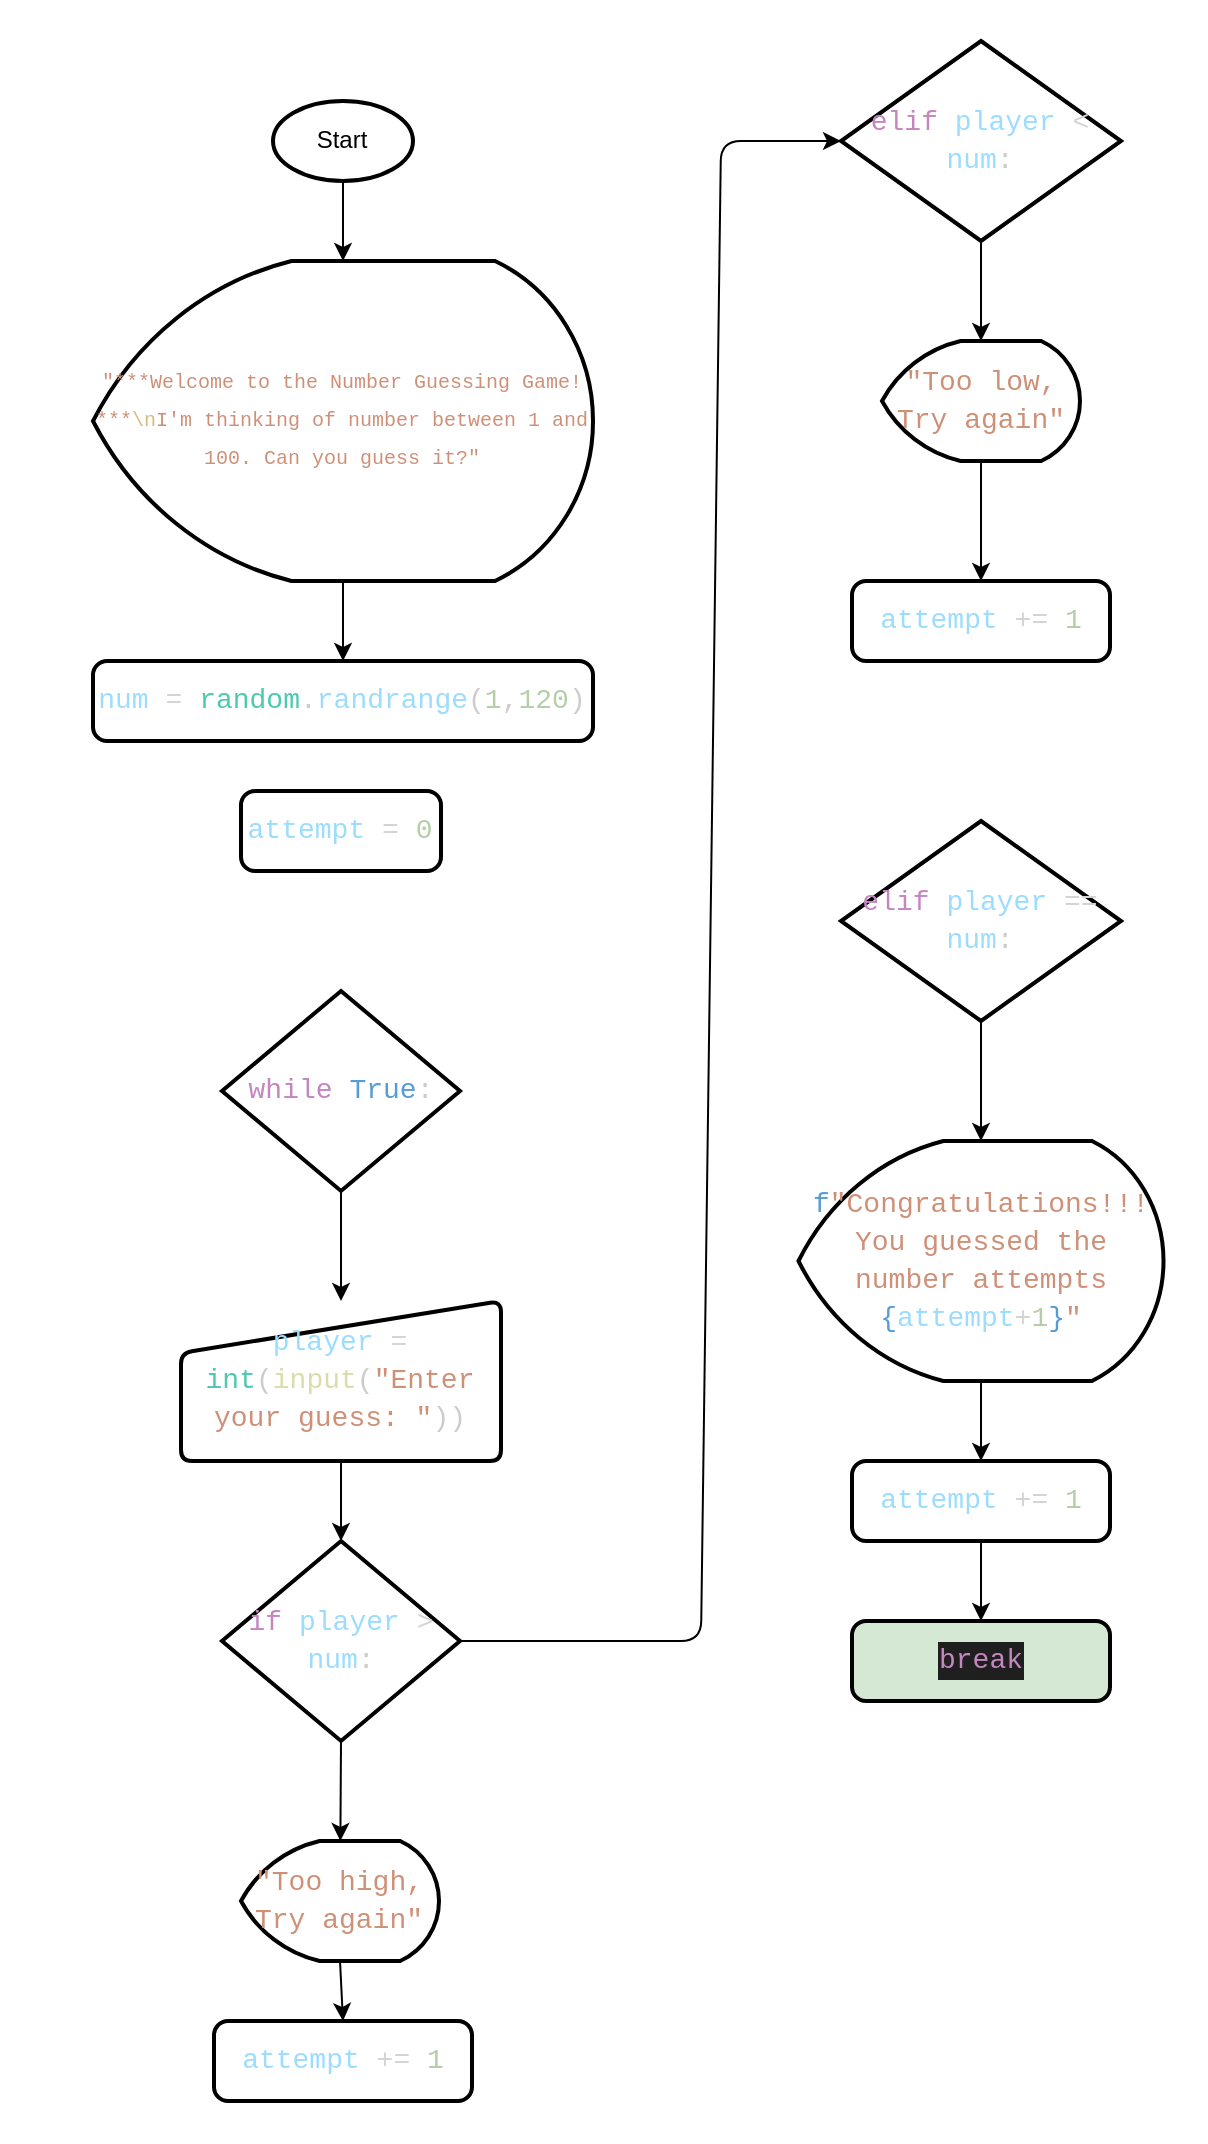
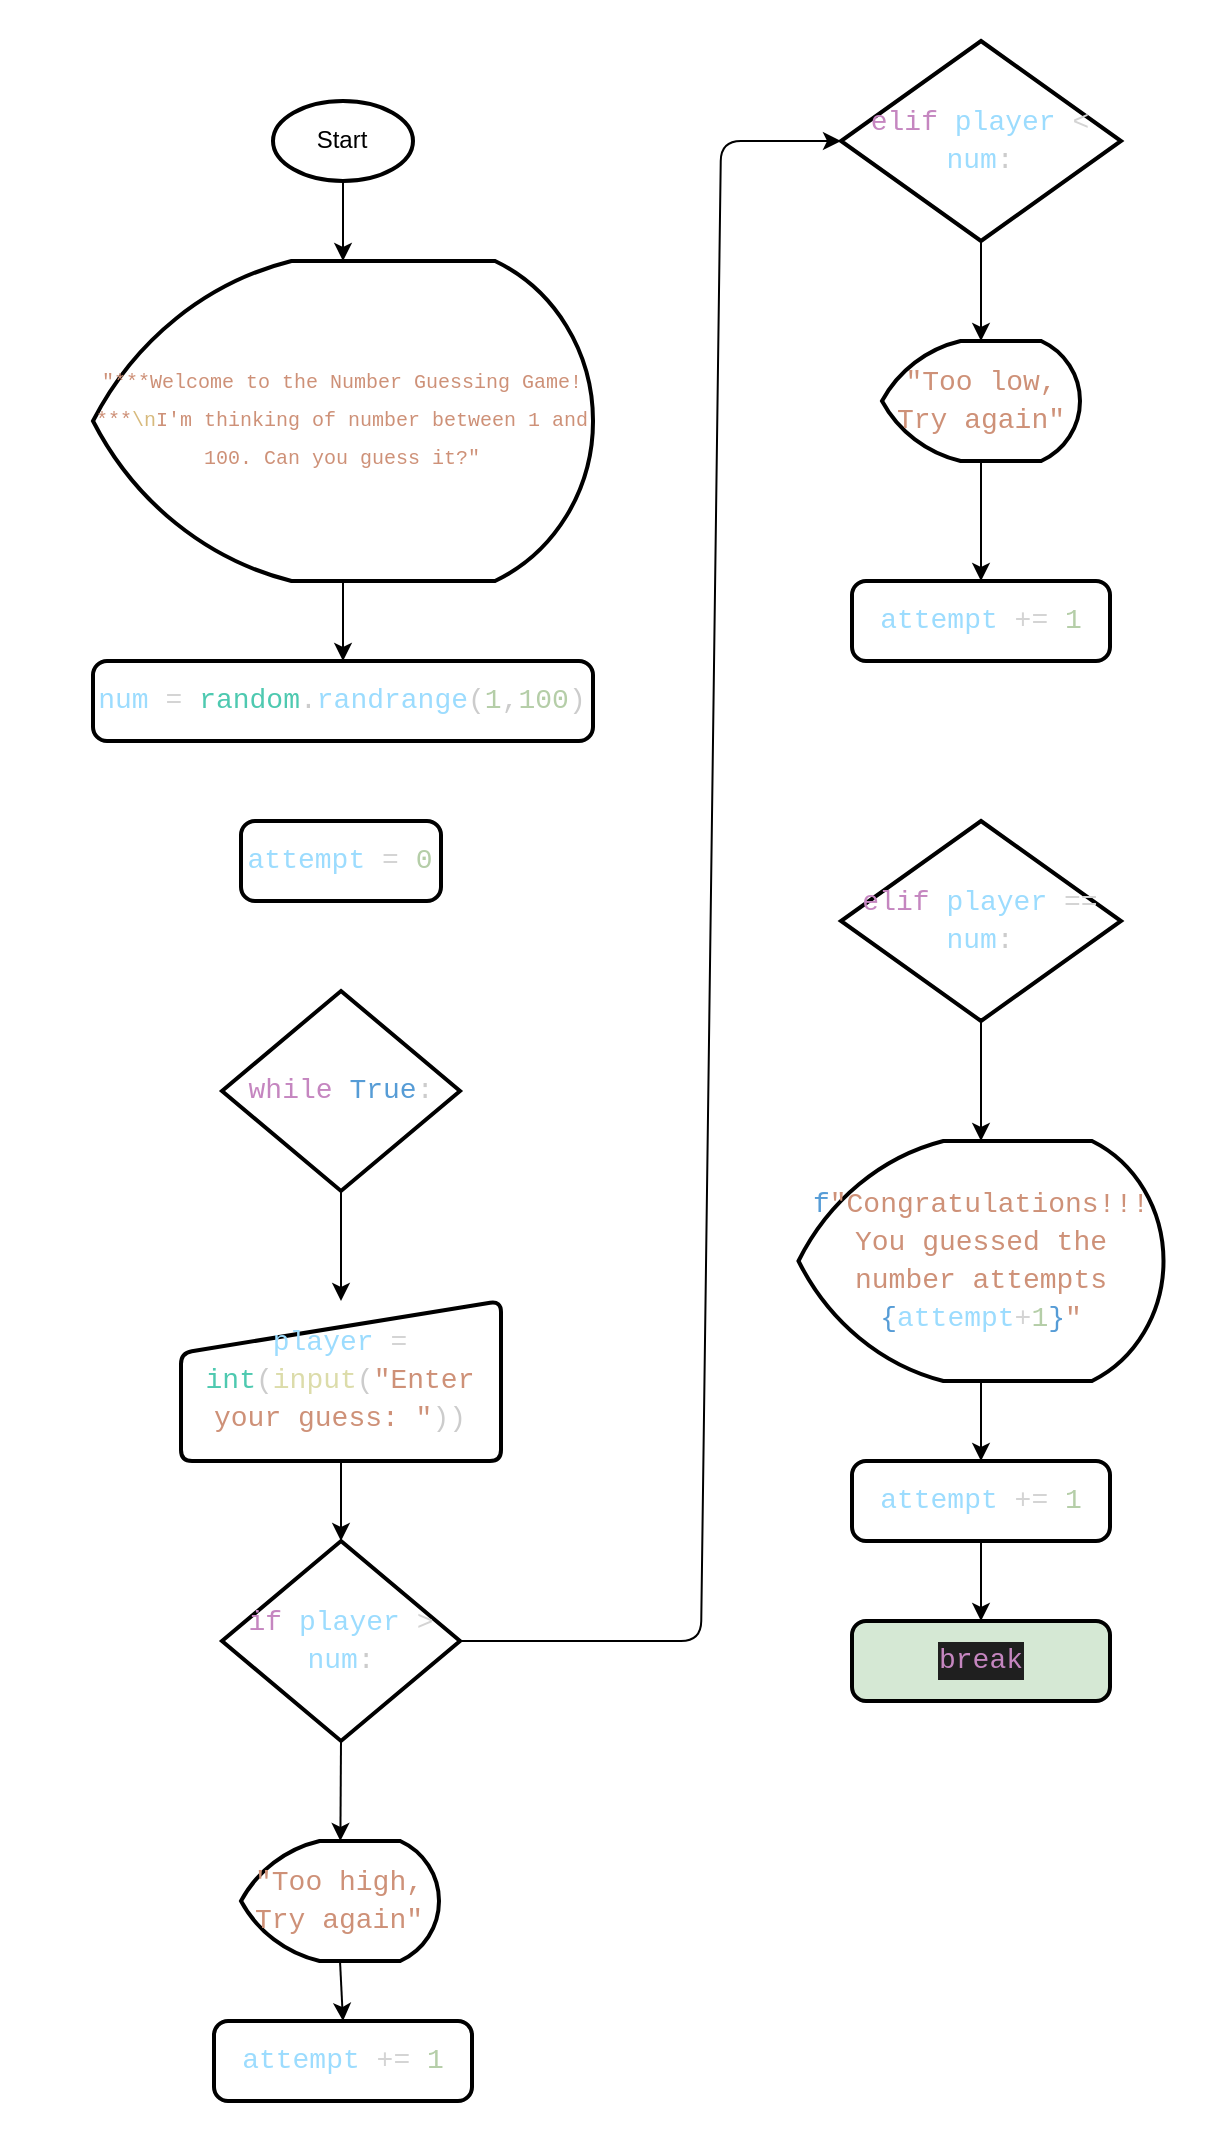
node "num = random.randrange(1,120)": label "num = random.randrange(1,120)" -> "num = random.randrange(1,100)"
node "attempt = 0": moved (341, 831) -> (341, 861)
